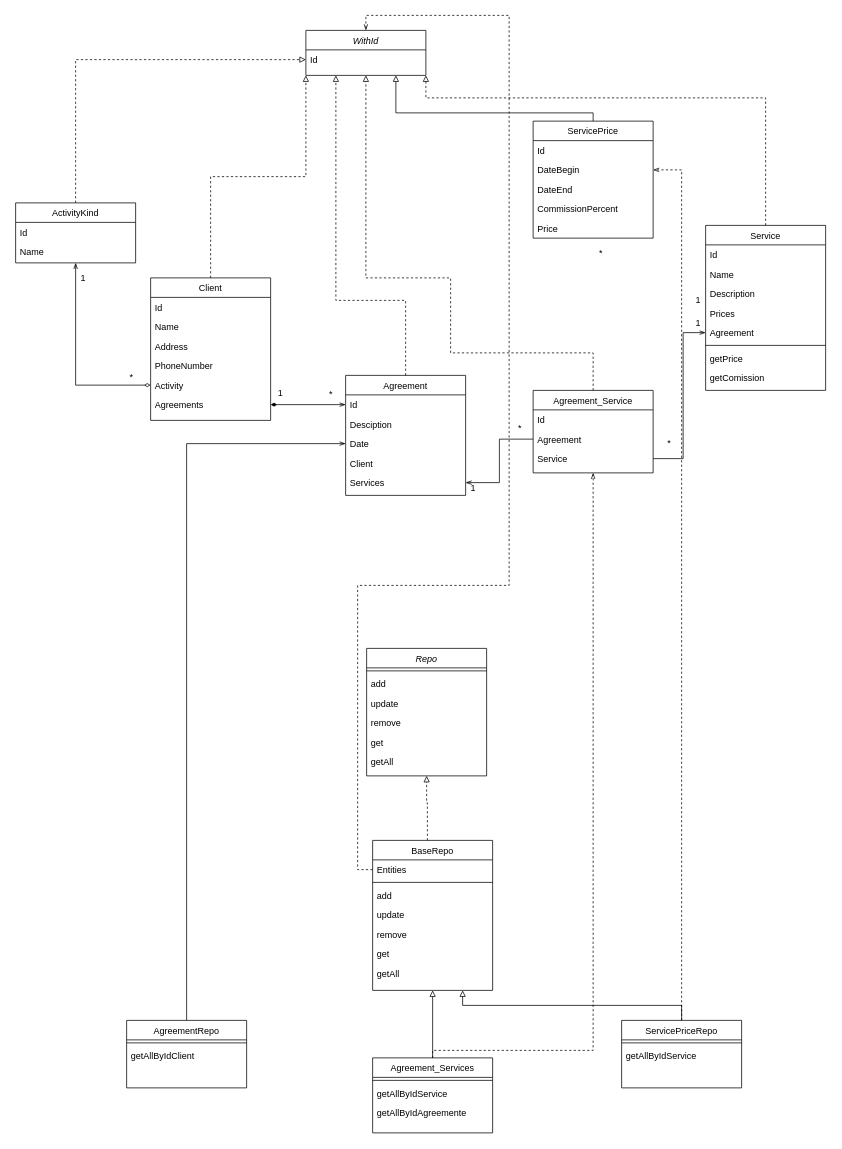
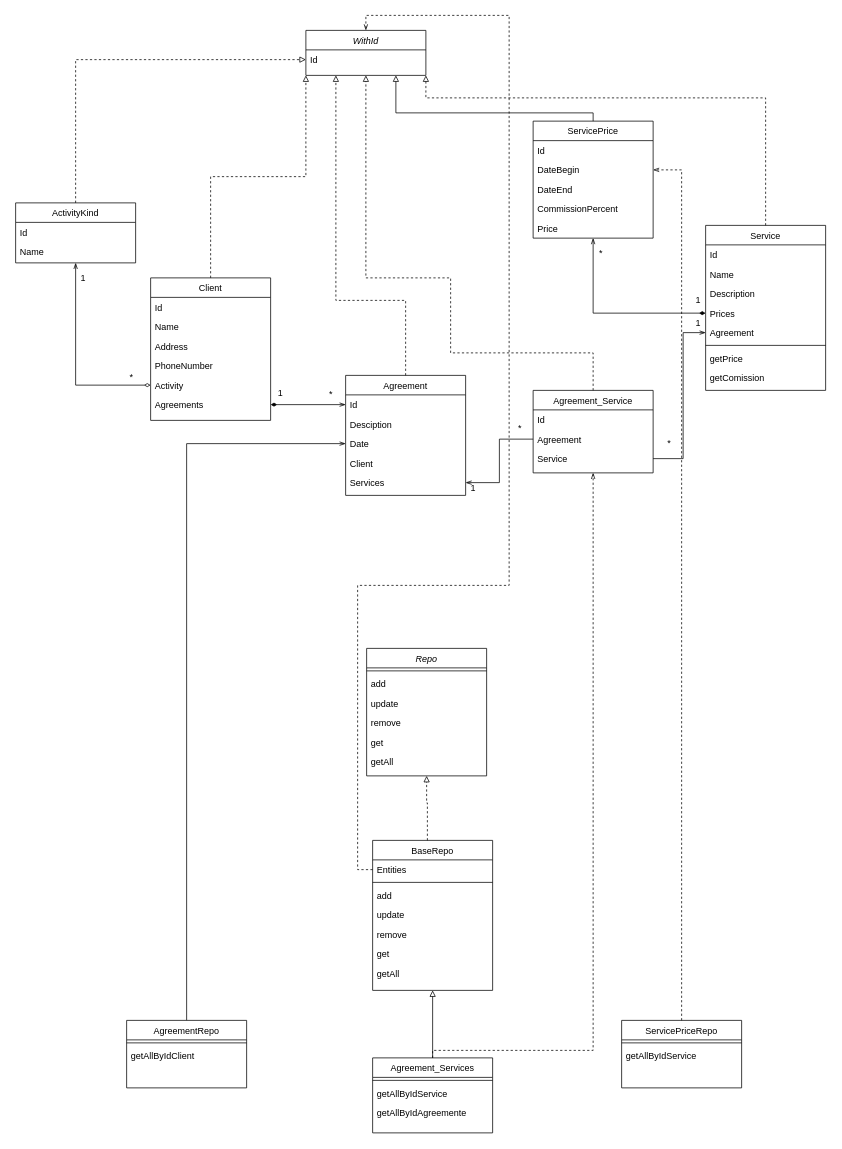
edge "ServicePrice" -- "Prices": added
edge "ServicePriceRepo" -> "BaseRepo": removed
